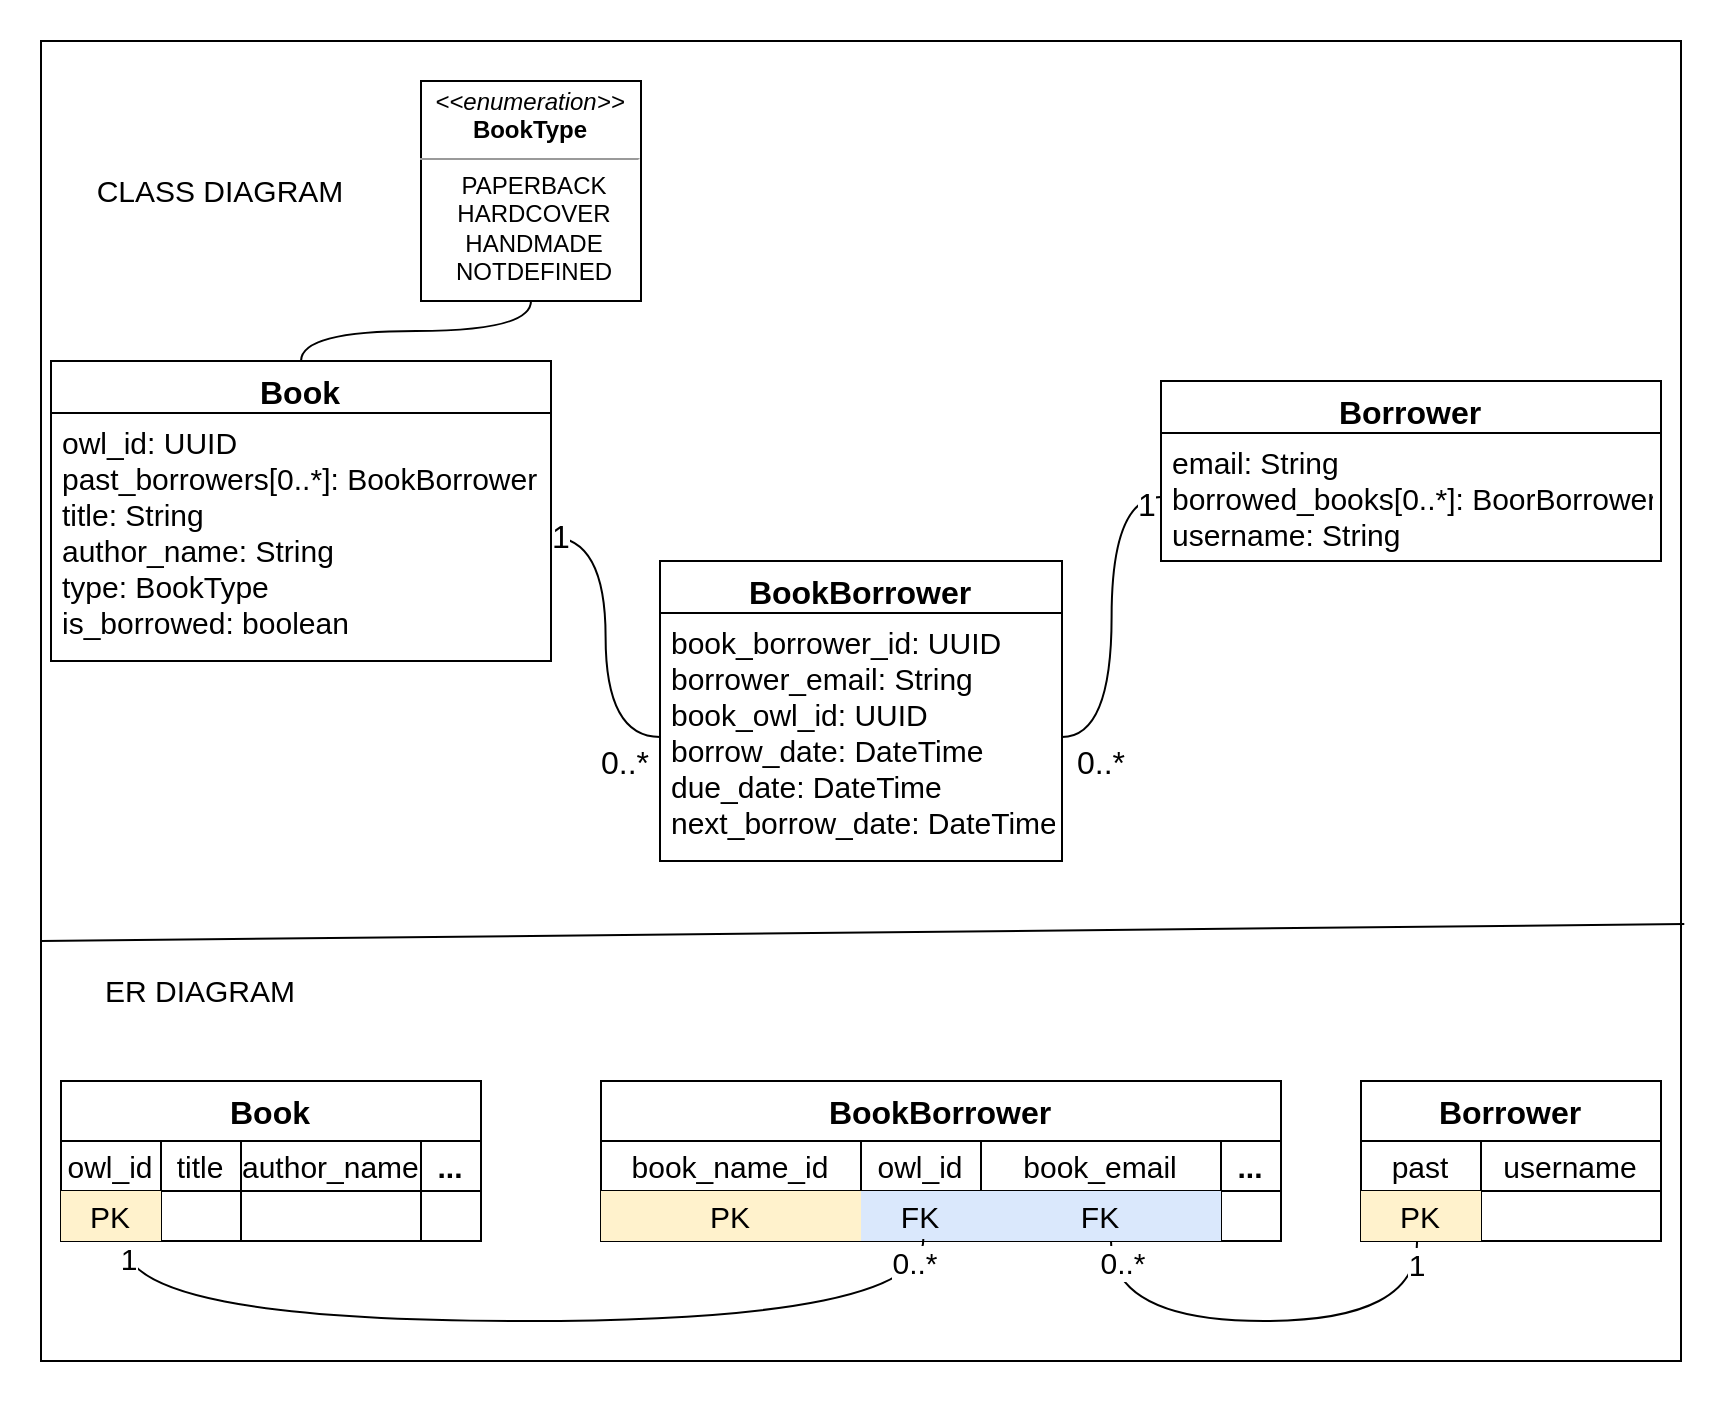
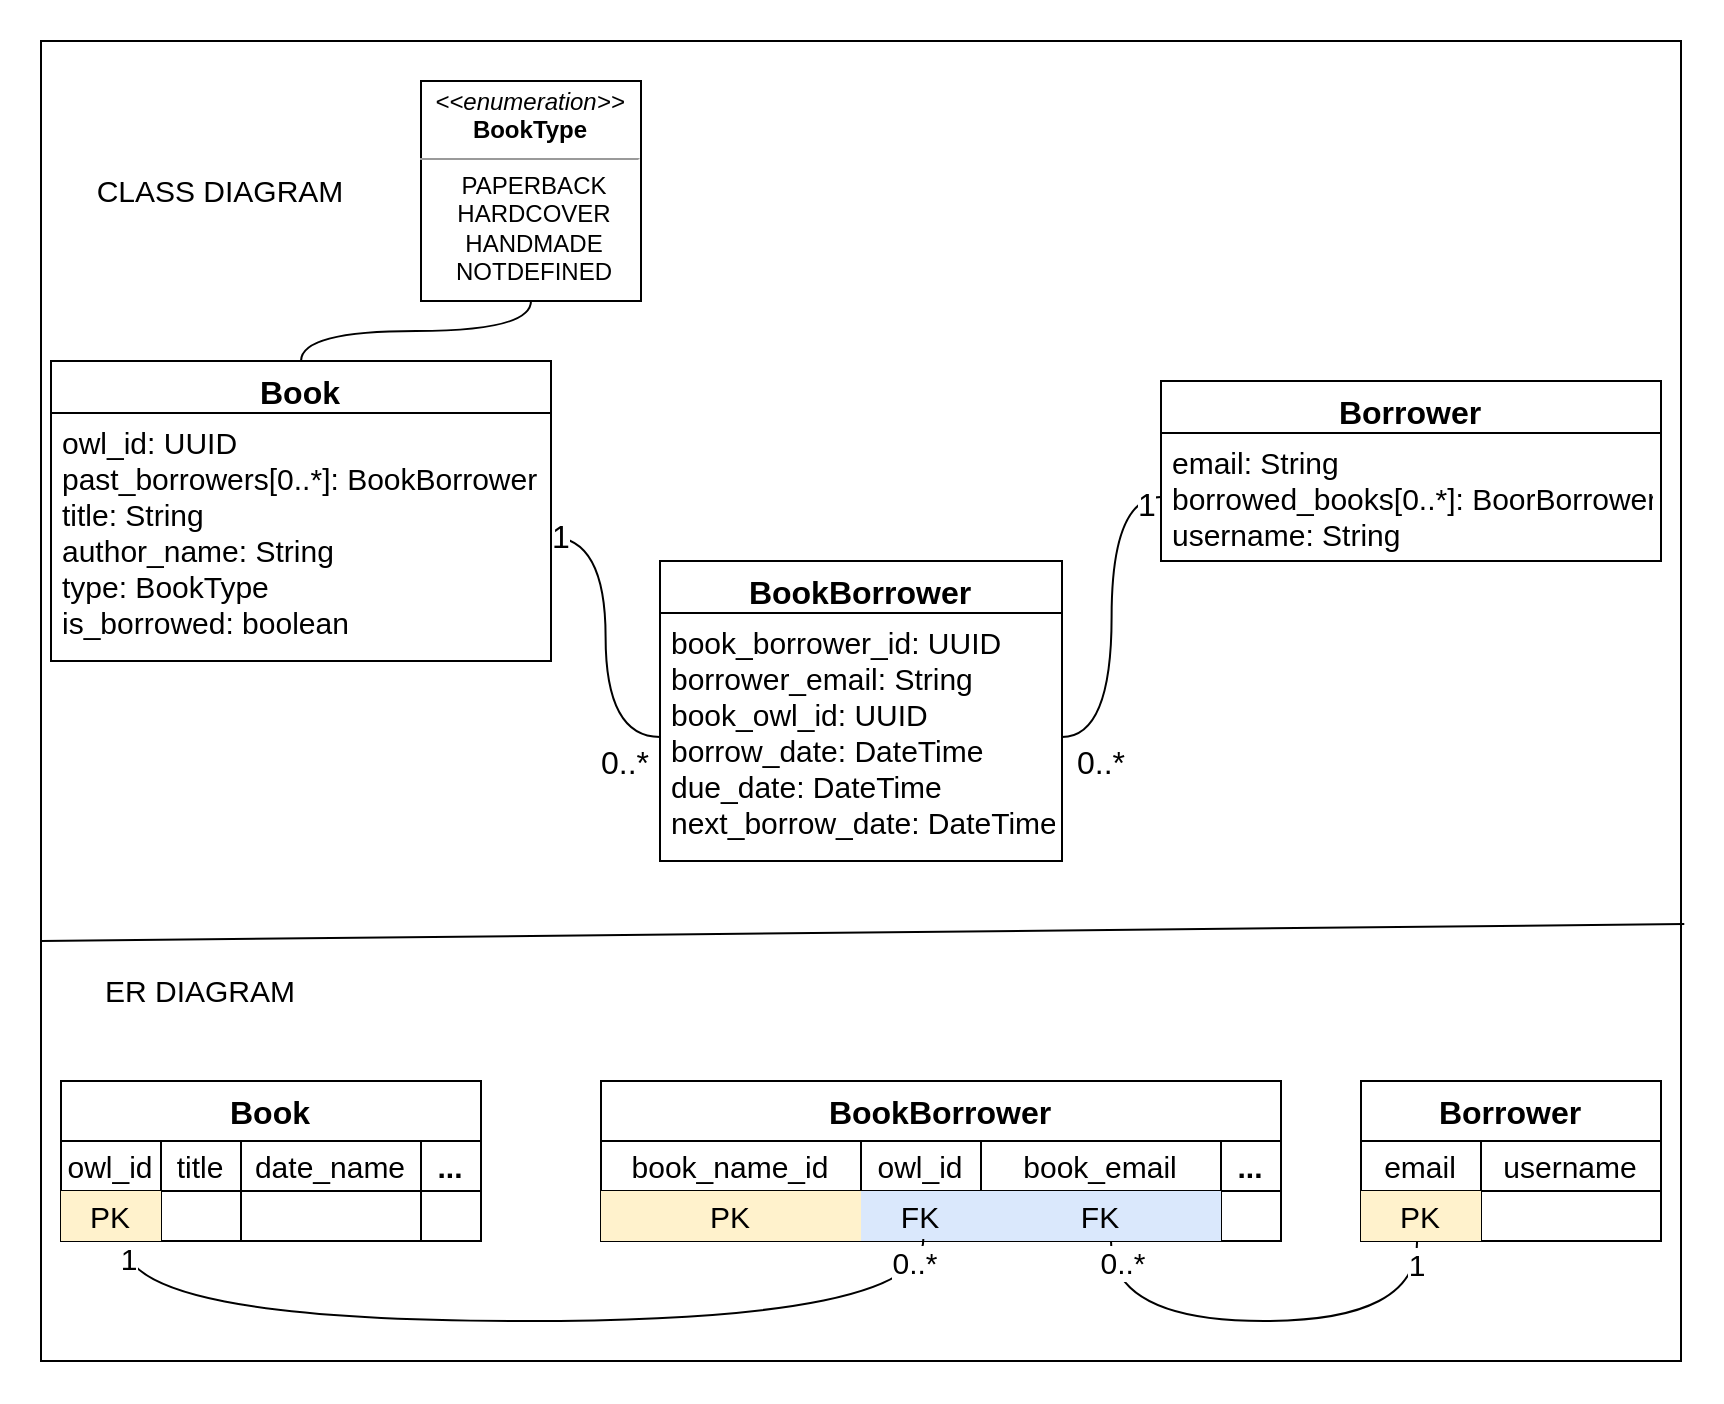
node "author_name": label "author_name" -> "date_name"
node "past": label "past" -> "email"
